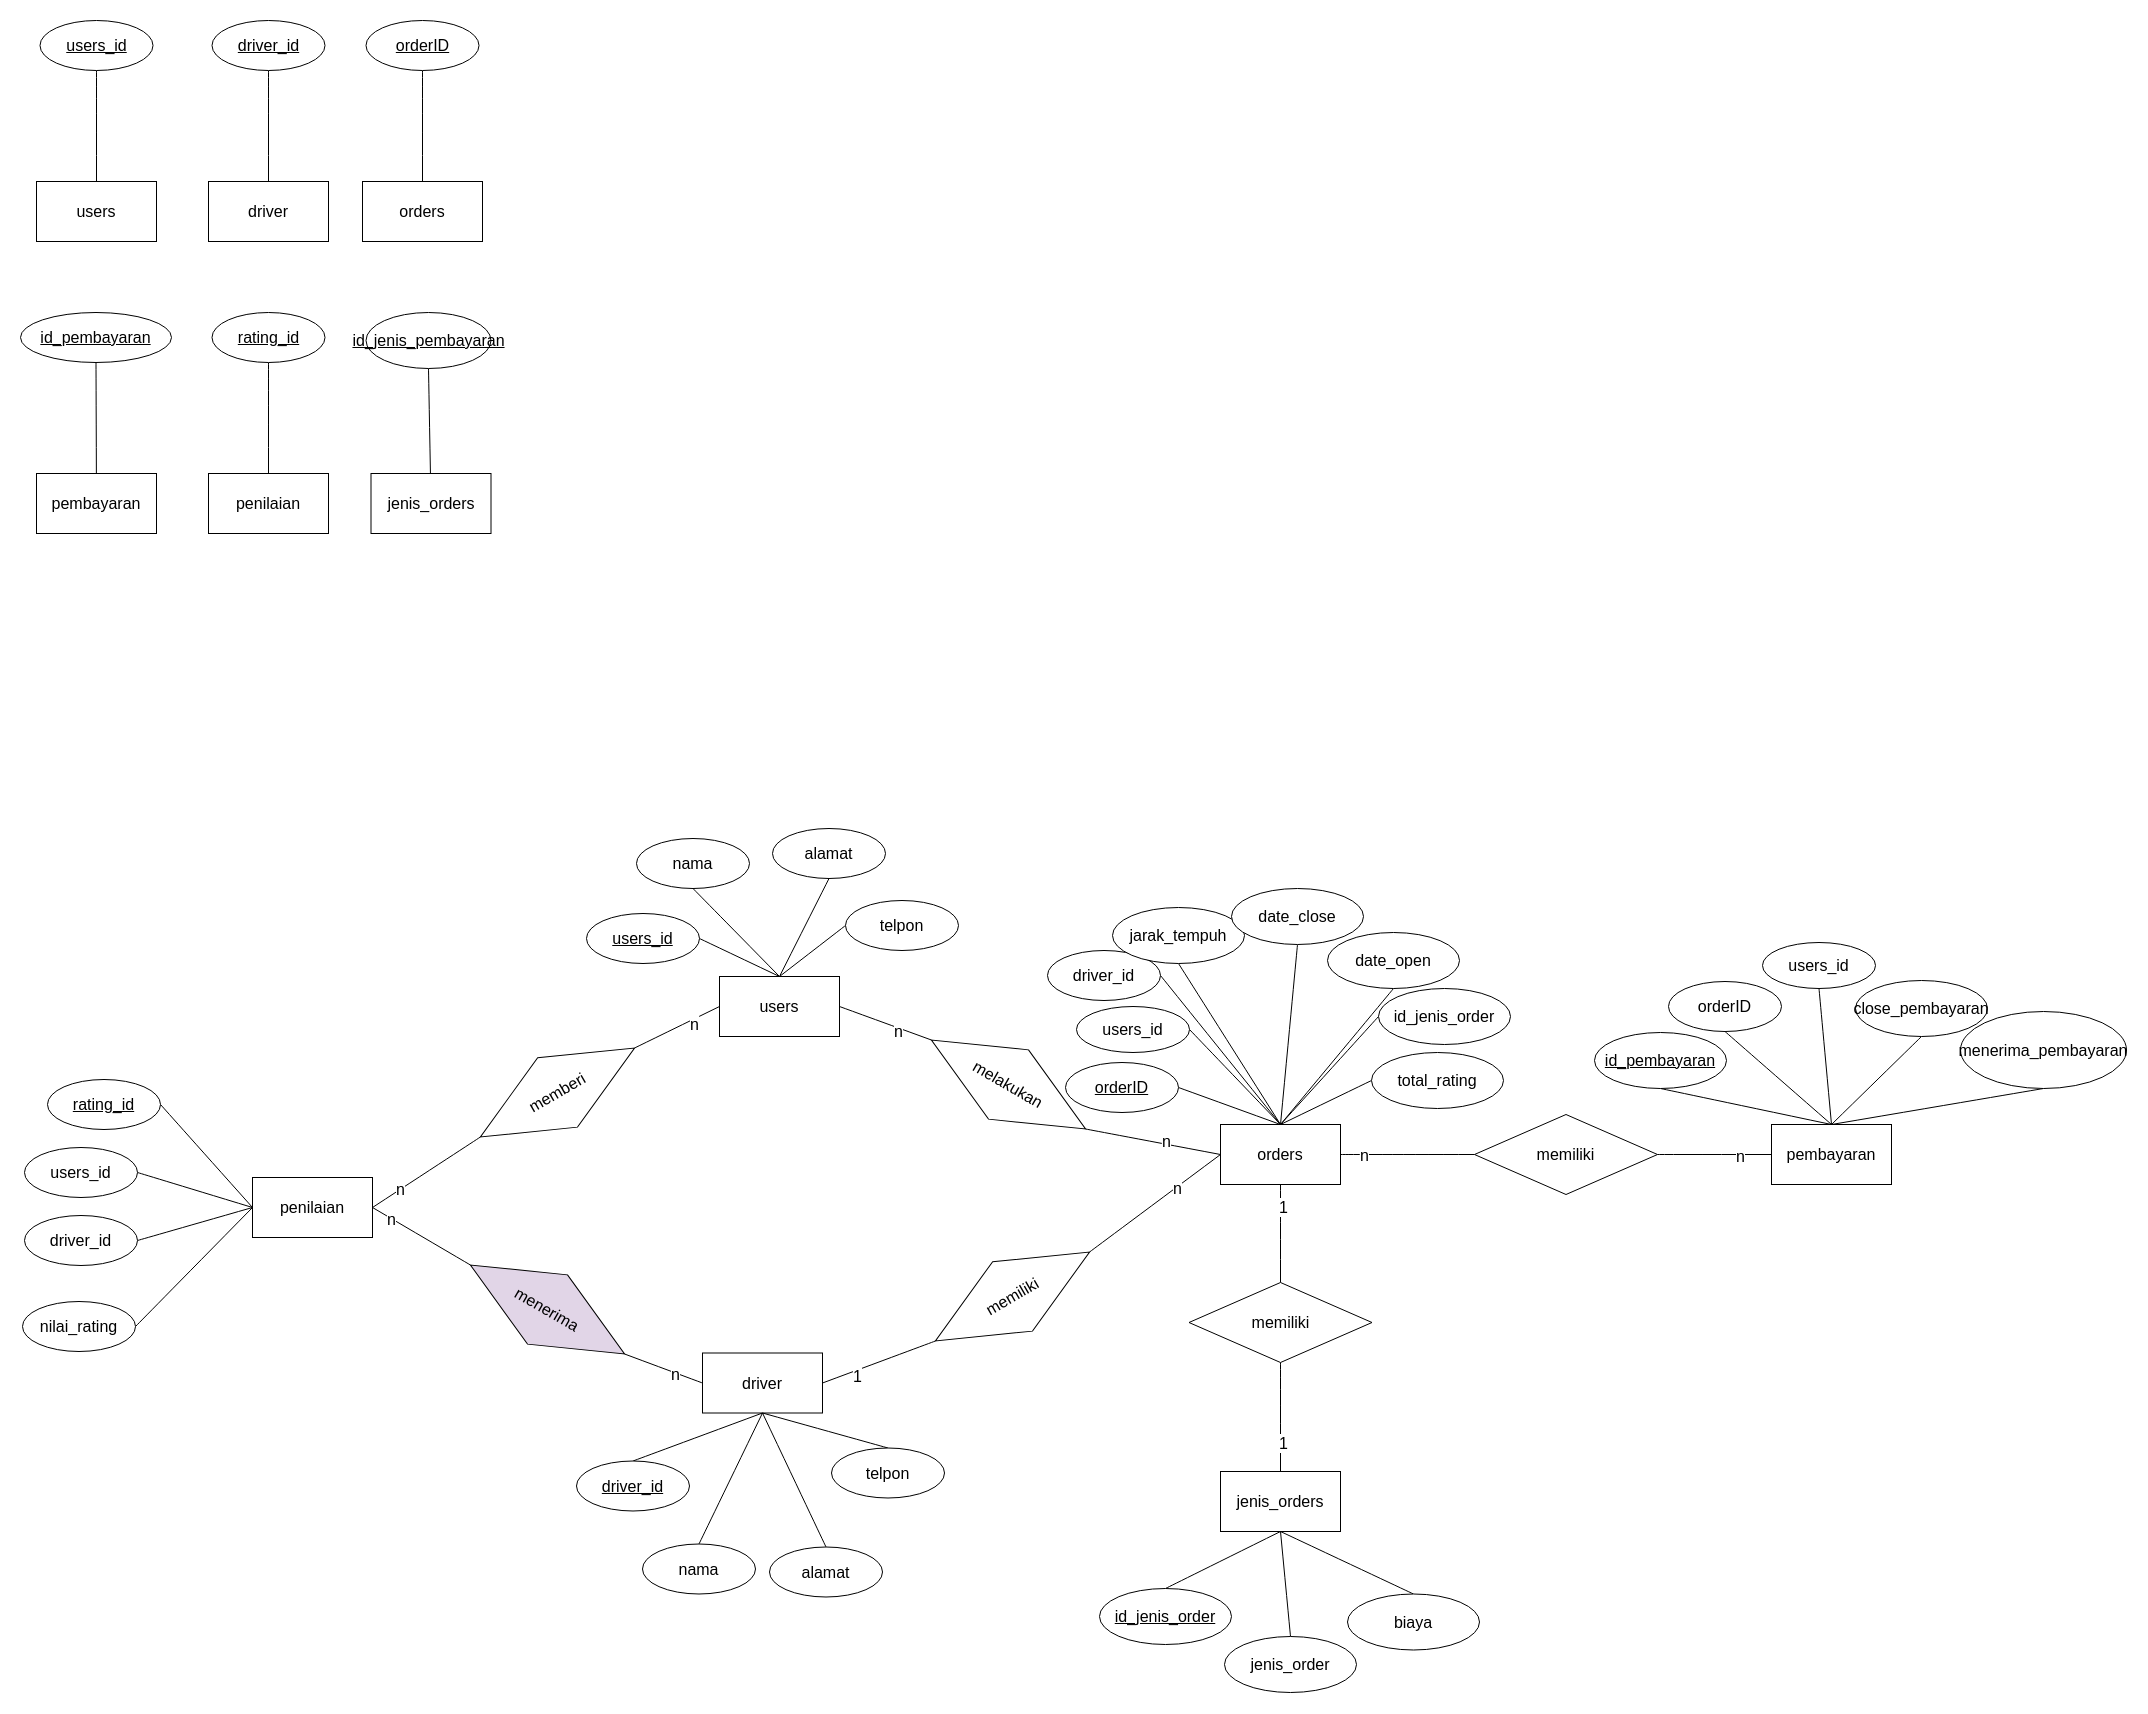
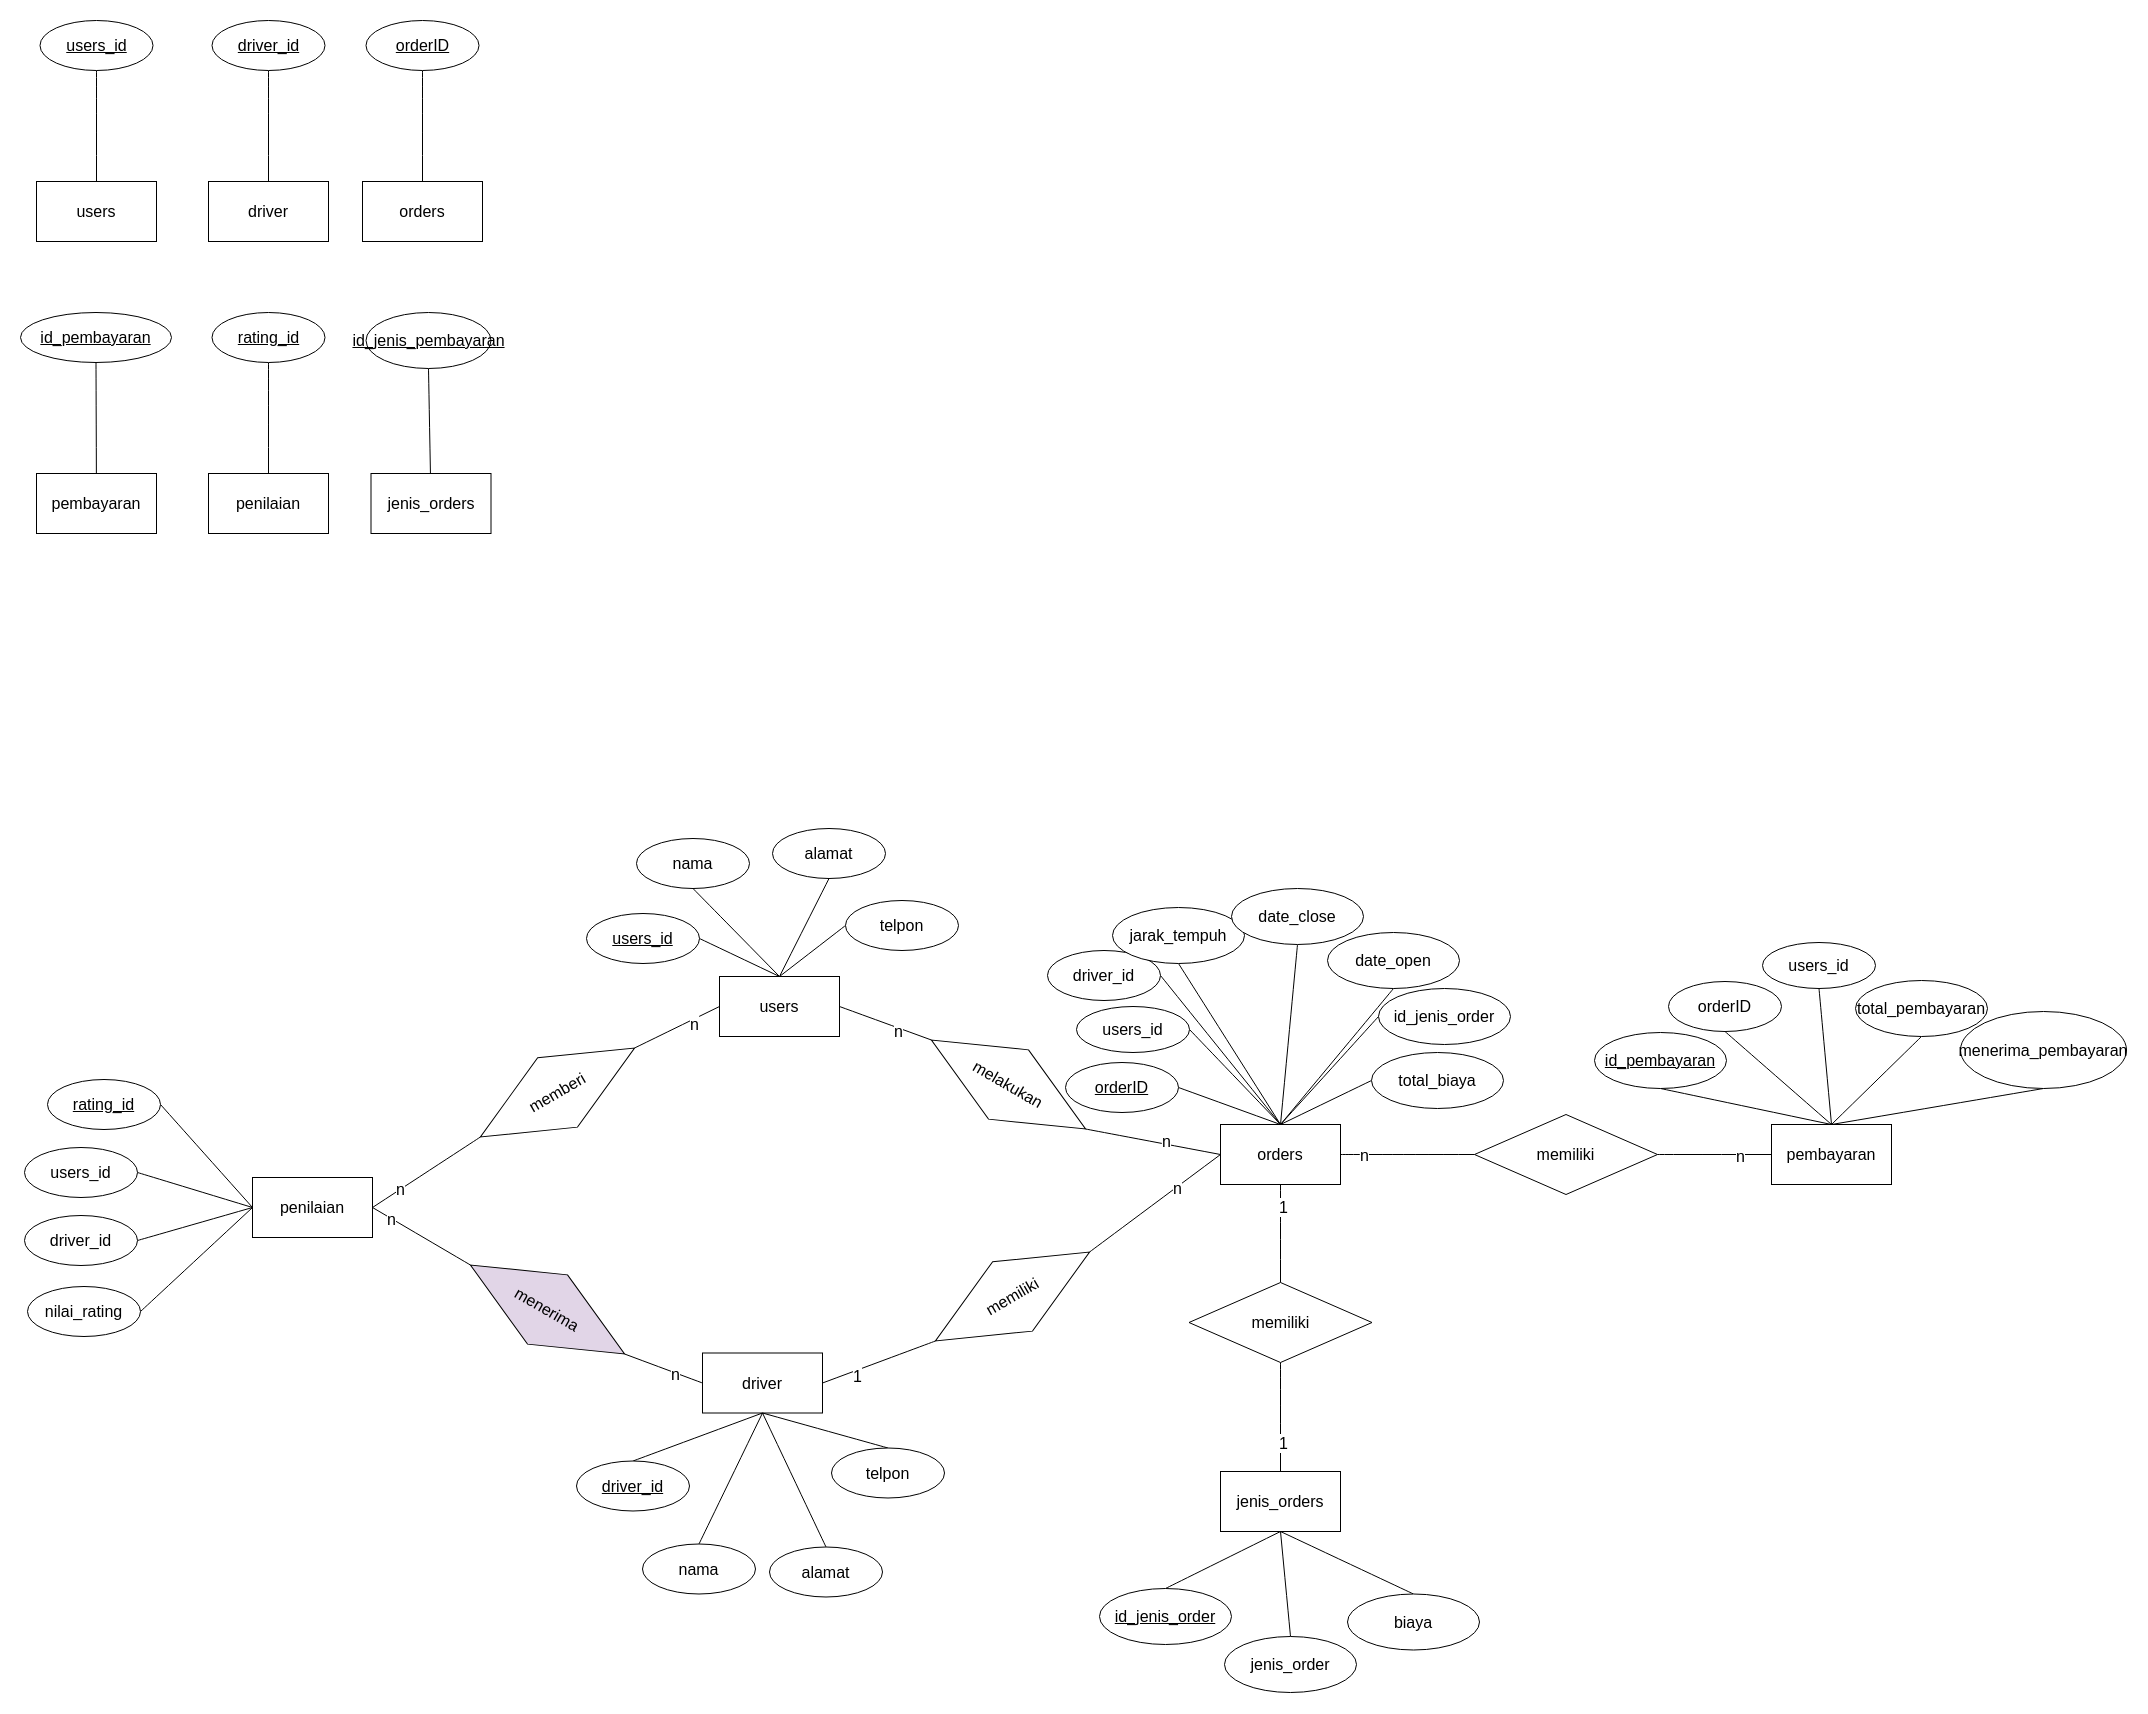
node "close_pembayaran": label "close_pembayaran" -> "total_pembayaran"
node "total_rating": label "total_rating" -> "total_biaya"
node "nilai_rating": moved (79, 1327) -> (84, 1312)
